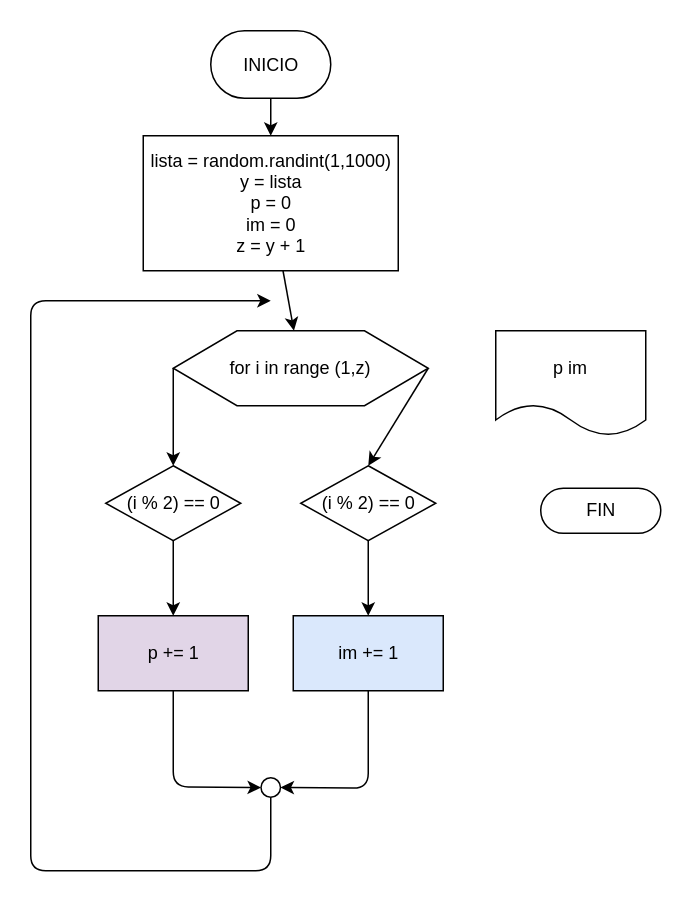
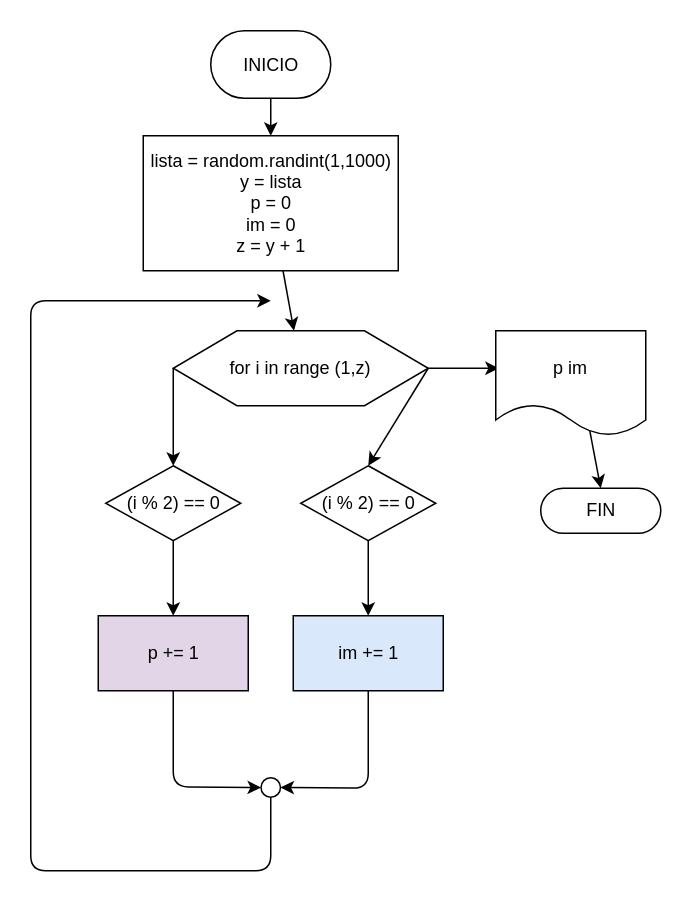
edge "for i in range (1,z)" -> "p im": added
edge "p im" -> "FIN": added
